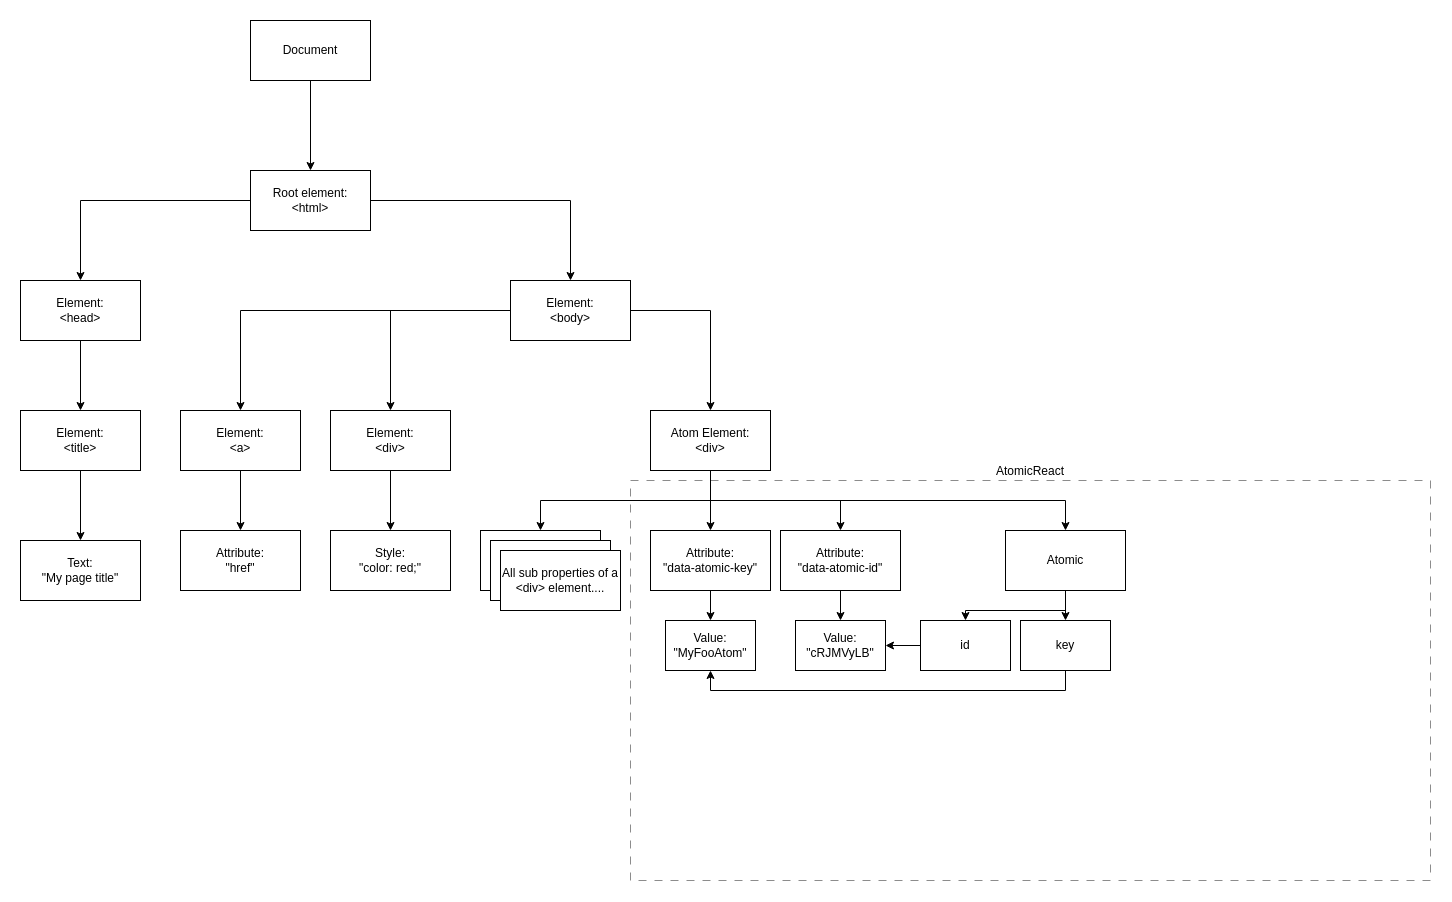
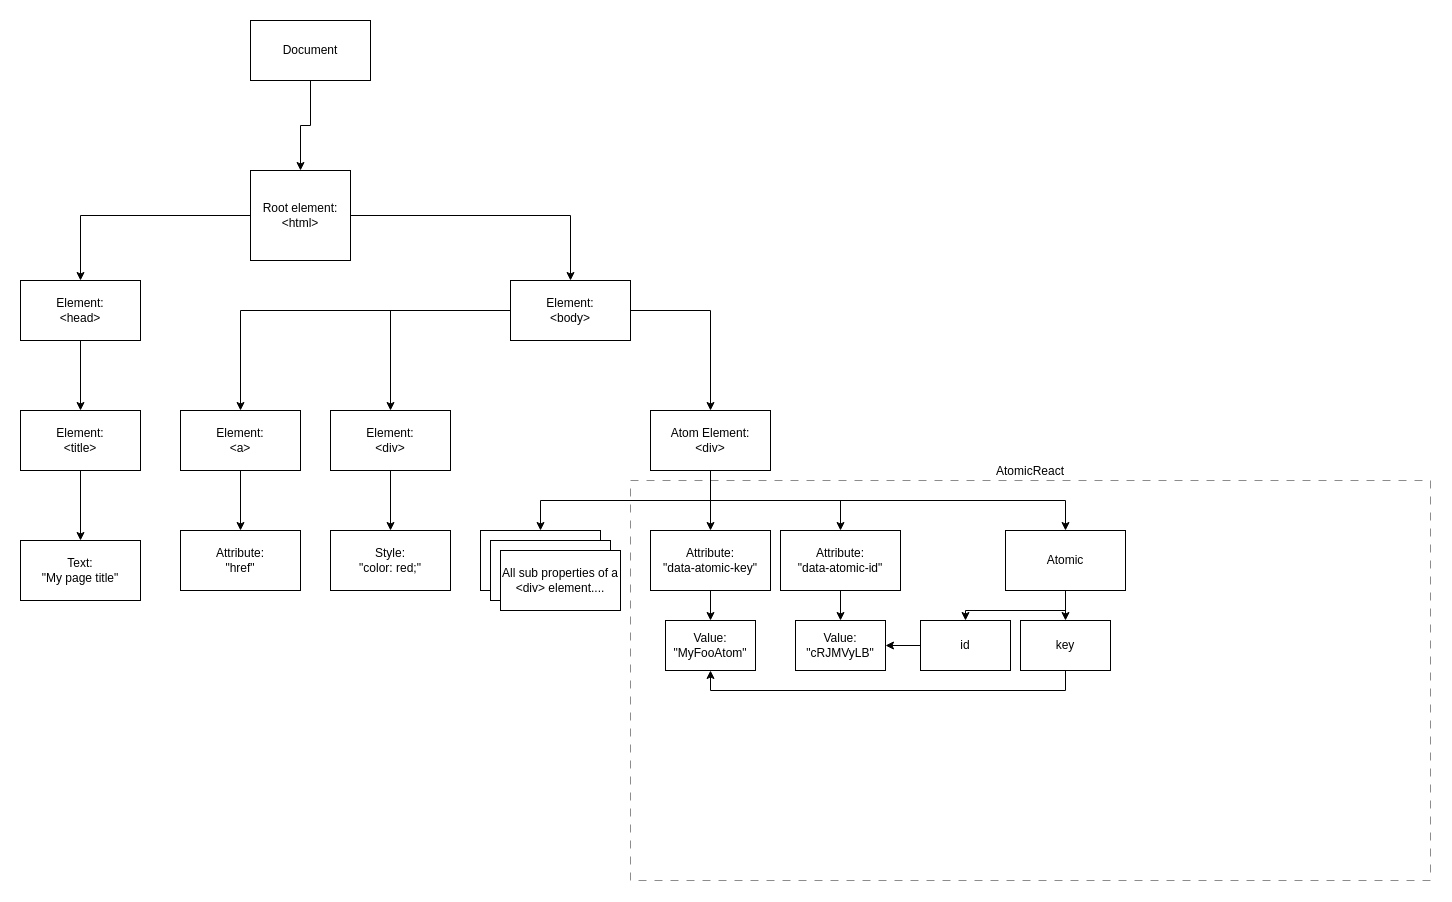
node "Root element: <html>": size 120x60 -> 100x90
